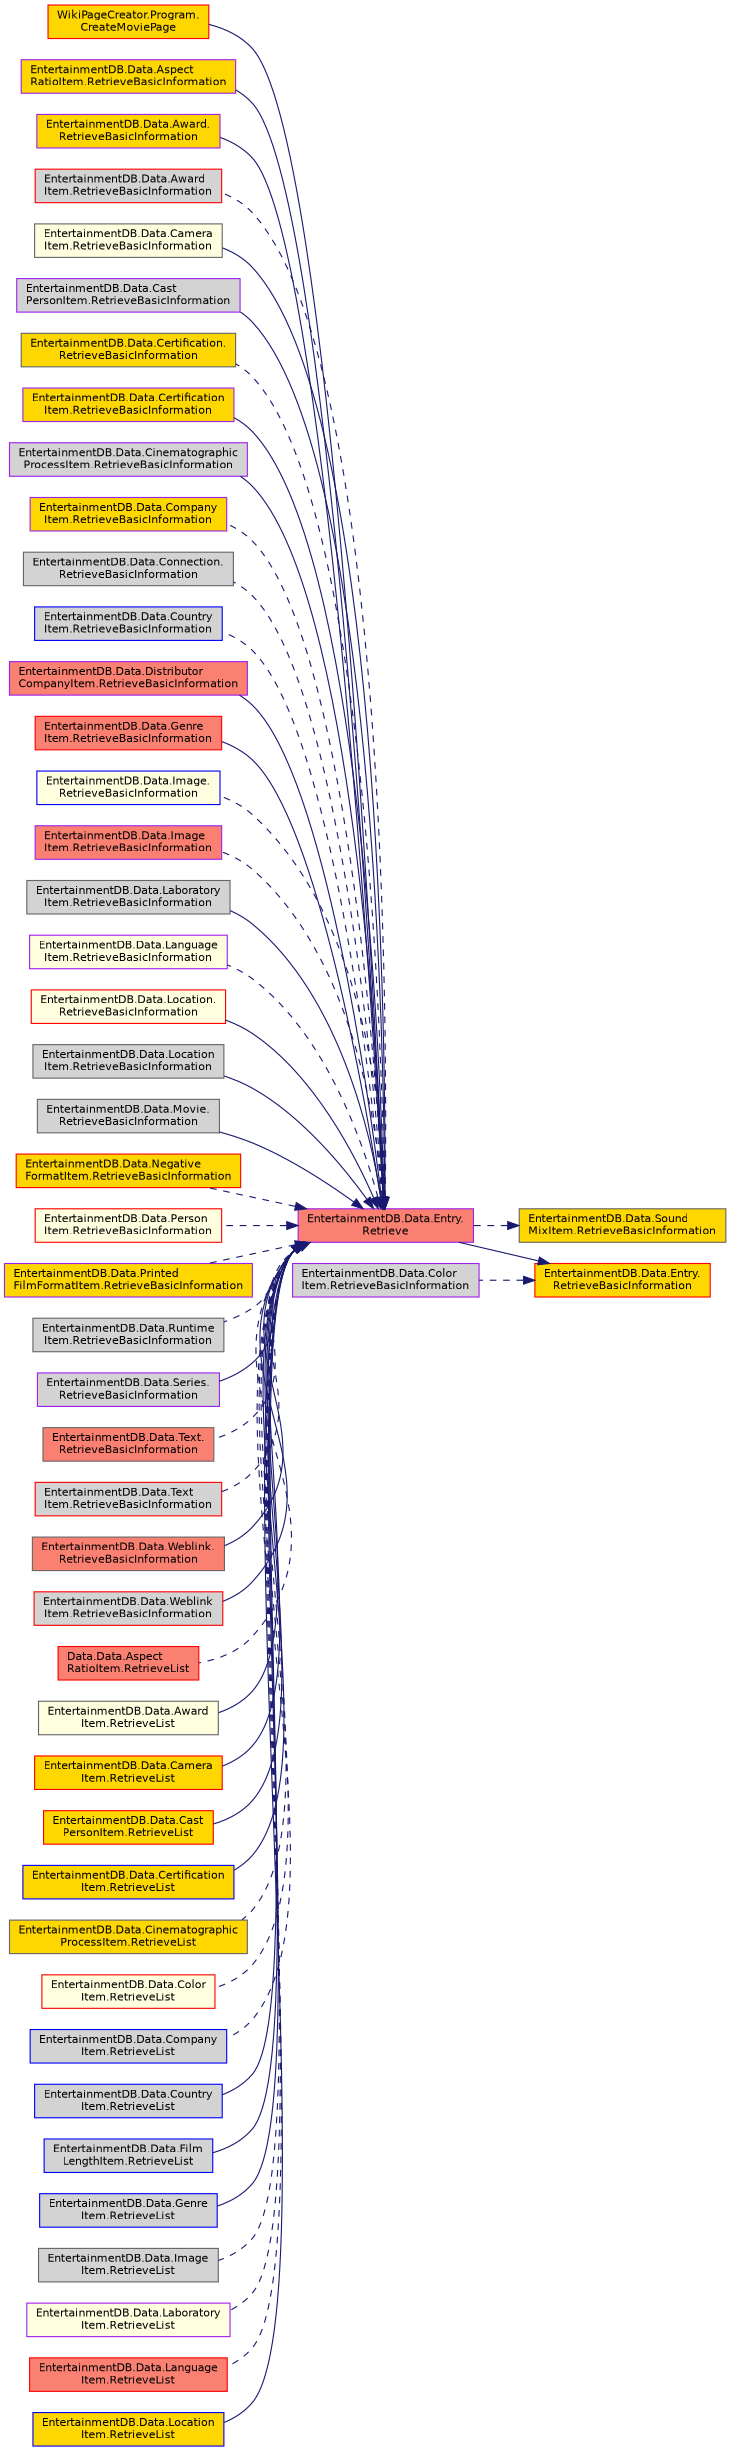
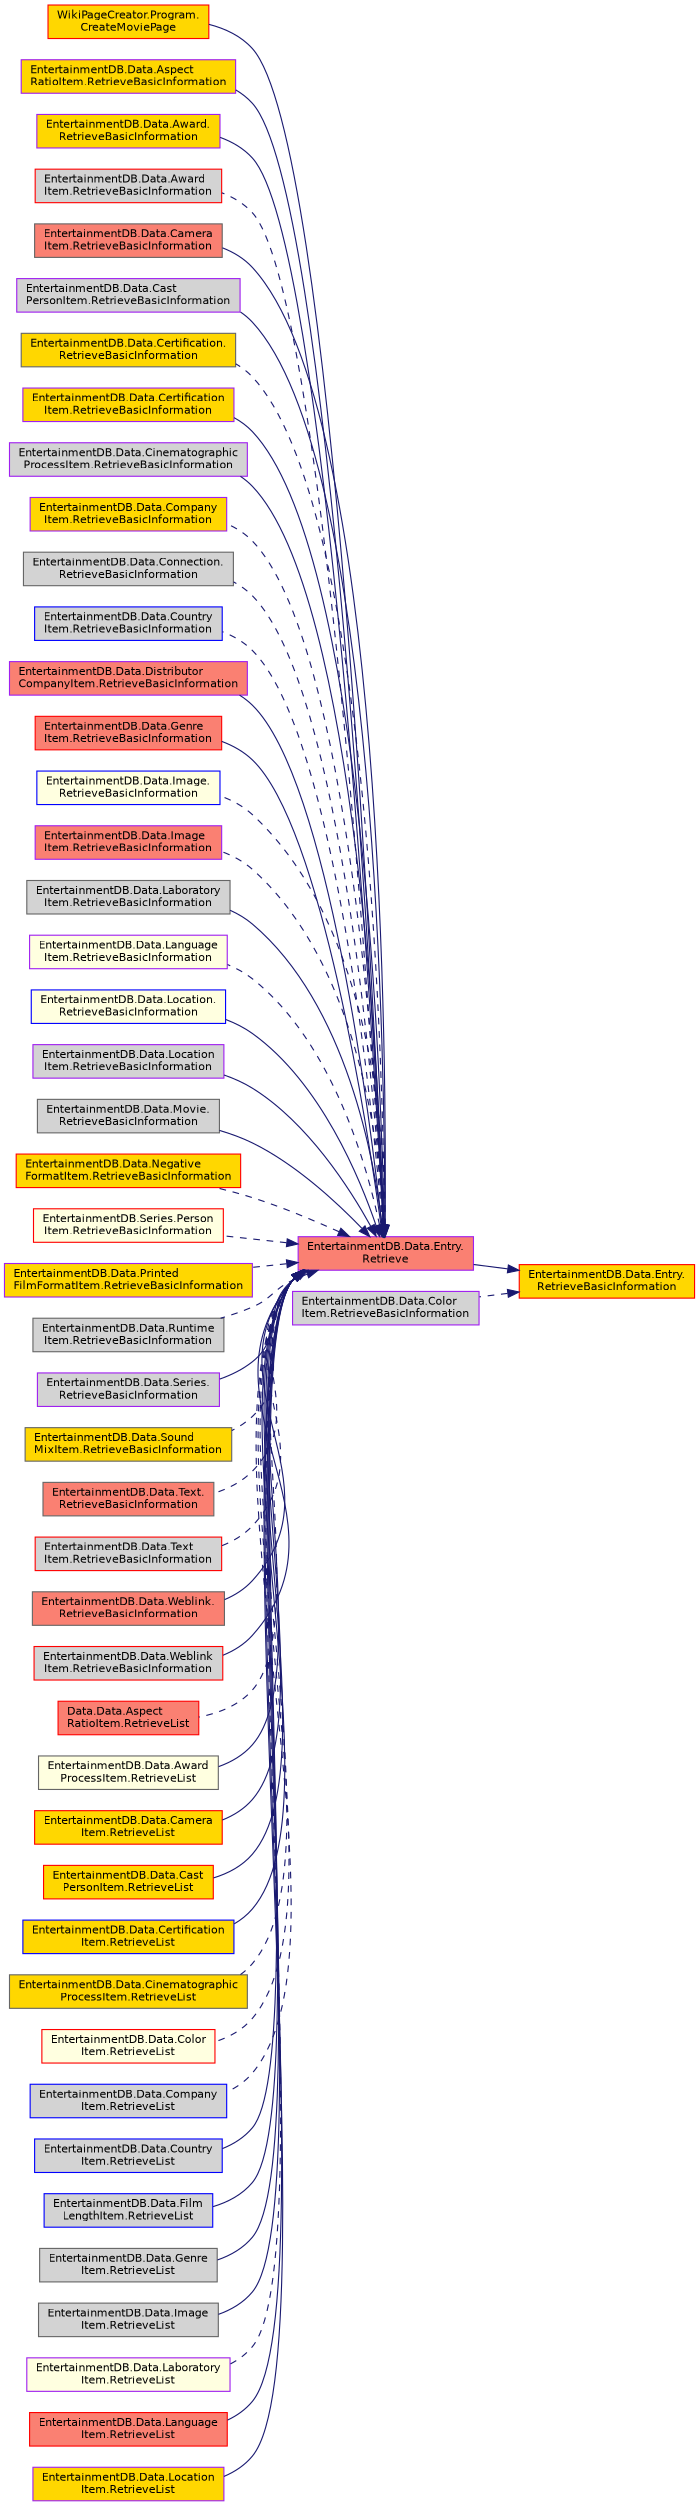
node "EntertainmentDB.Data.Camera Item.RetrieveBasicInformation": fillcolor lightyellow -> salmon
node "EntertainmentDB.Data.Location. RetrieveBasicInformation": color red -> blue
node "EntertainmentDB.Data.Location Item.RetrieveBasicInformation": color gray40 -> purple
node "EntertainmentDB.Data.Person Item.RetrieveBasicInformation": label "EntertainmentDB.Data.Person Item.RetrieveBasicInformation" -> "EntertainmentDB.Series.Person Item.RetrieveBasicInformation"
edge "EntertainmentDB.Data.Entry. Retrieve" -> "EntertainmentDB.Data.Sound MixItem.RetrieveBasicInformation": reversed
node "EntertainmentDB.Data.Award Item.RetrieveList": label "EntertainmentDB.Data.Award Item.RetrieveList" -> "EntertainmentDB.Data.Award ProcessItem.RetrieveList"
edge "EntertainmentDB.Data.Image Item.RetrieveList" -> "EntertainmentDB.Data.Entry. Retrieve": style dashed -> solid
edge "EntertainmentDB.Data.Language Item.RetrieveList" -> "EntertainmentDB.Data.Entry. Retrieve": style dashed -> solid
node "EntertainmentDB.Data.Genre Item.RetrieveList": color blue -> gray40
node "EntertainmentDB.Data.Location Item.RetrieveList": color blue -> purple
